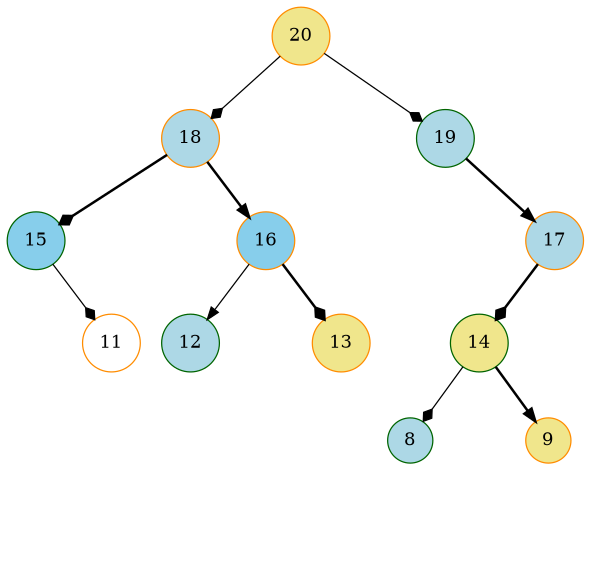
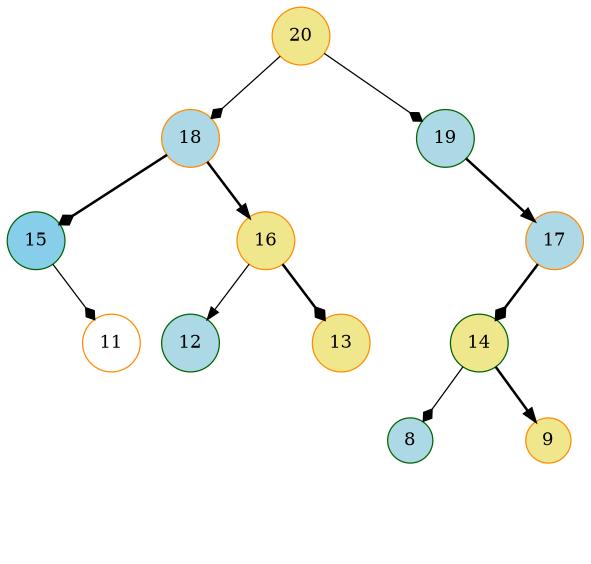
node "16": fillcolor skyblue -> khaki
